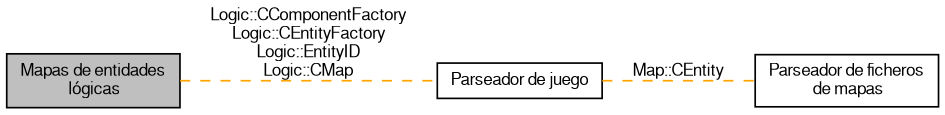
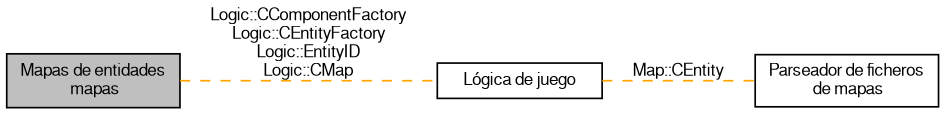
node "Mapas de entidades lógicas": label "Mapas de entidades lógicas" -> "Mapas de entidades mapas"
node "Parseador de juego": label "Parseador de juego" -> "Lógica de juego"
